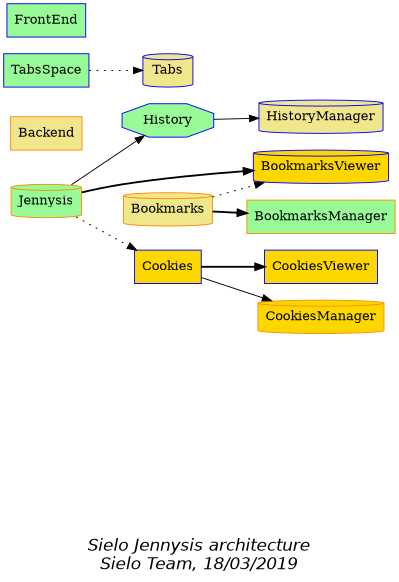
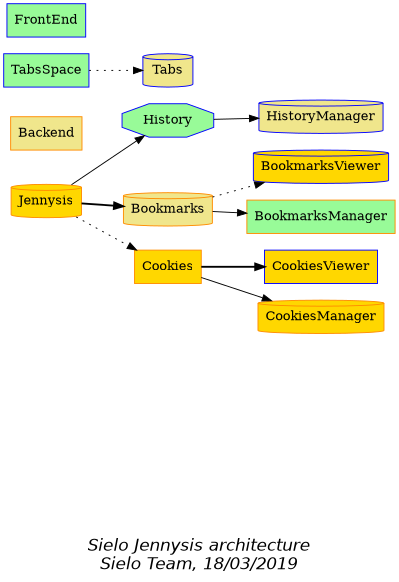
edge "Jennysis" -> "BookmarksViewer": now "Jennysis" -> "Bookmarks"
node "Jennysis": fillcolor palegreen -> gold
edge "Bookmarks" -> "BookmarksManager": style bold -> solid
node "Cookies": color blue -> darkorange
